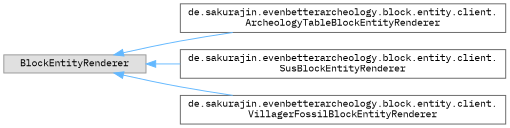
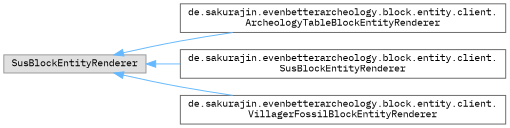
node "BlockEntityRenderer": label "BlockEntityRenderer" -> "SusBlockEntityRenderer"
